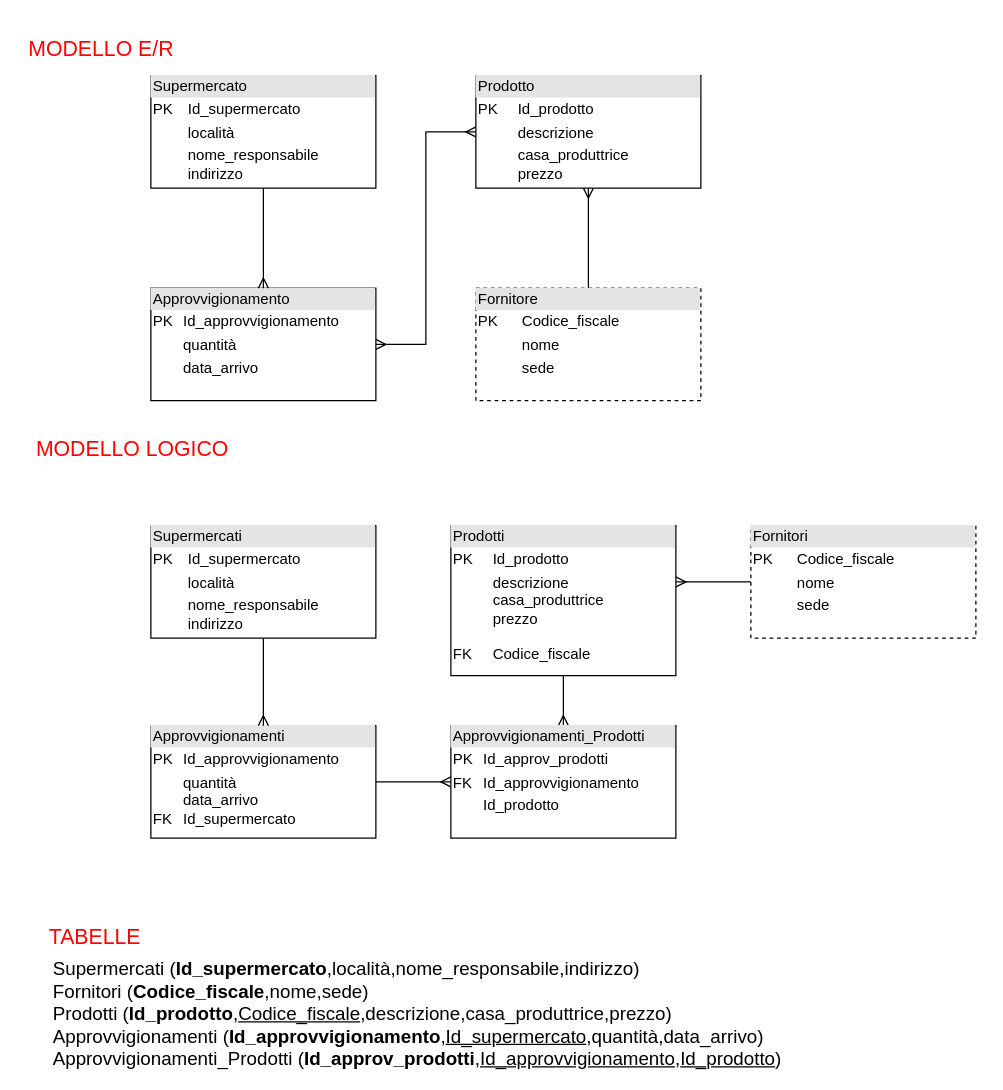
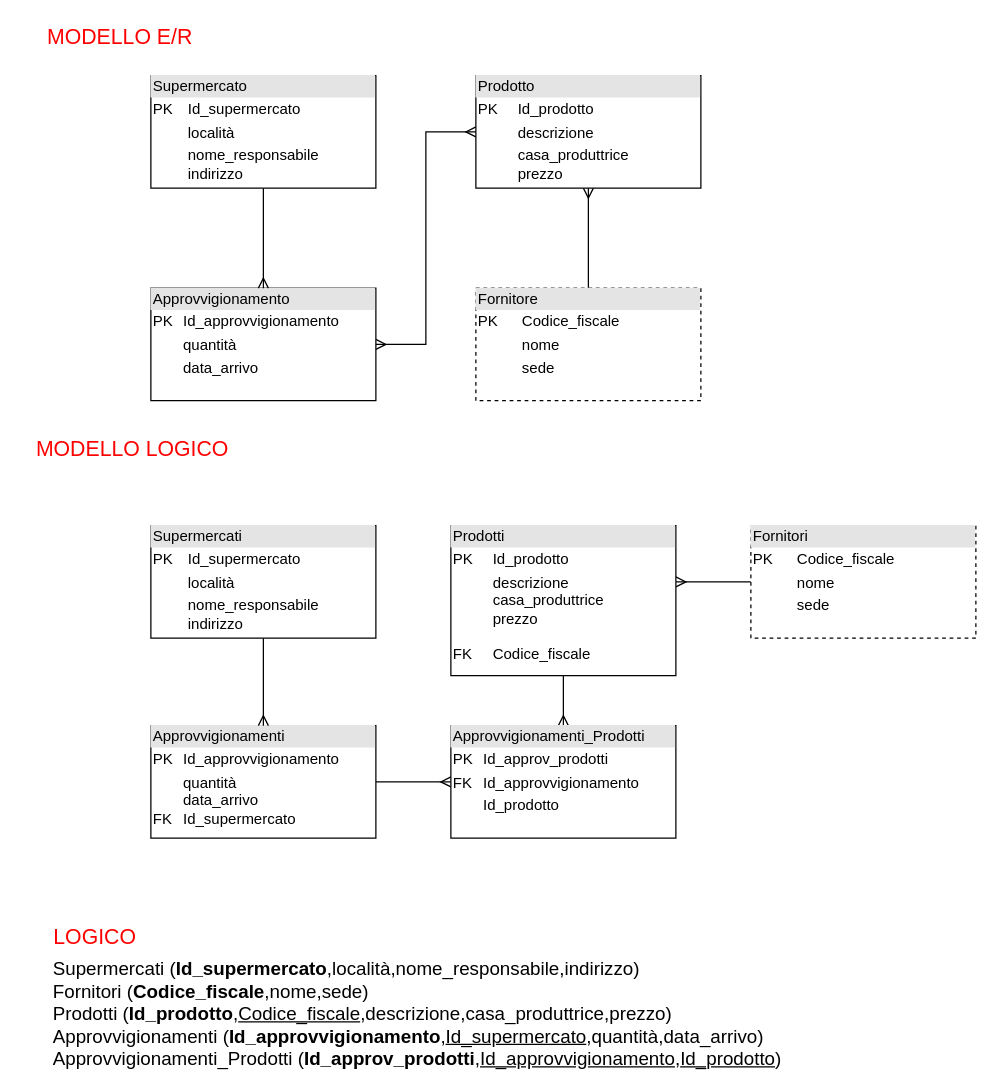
node "MODELLO E/R": moved (101, 51) -> (119, 38)
node "TABELLE": label "TABELLE" -> "LOGICO"
